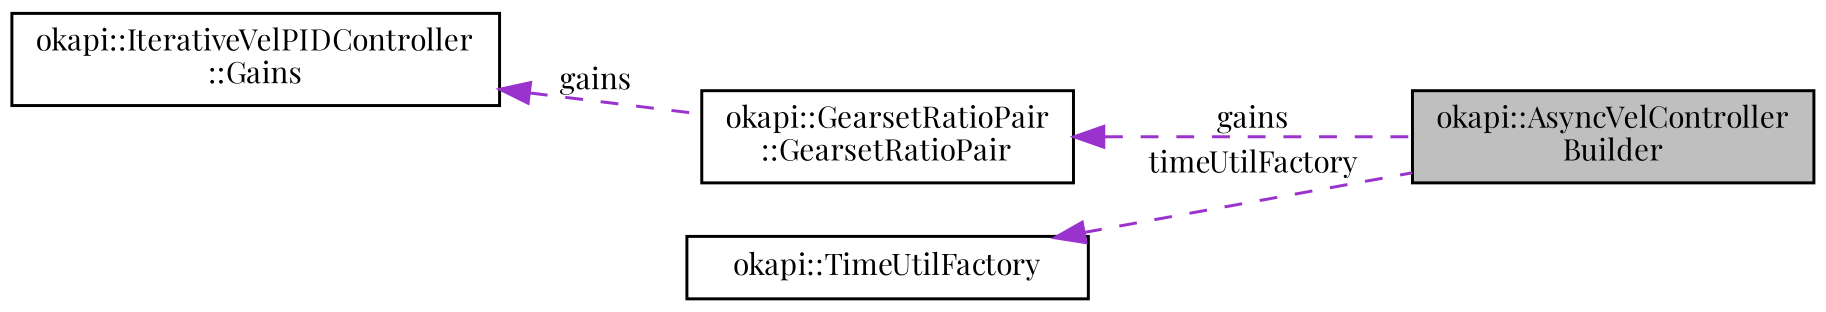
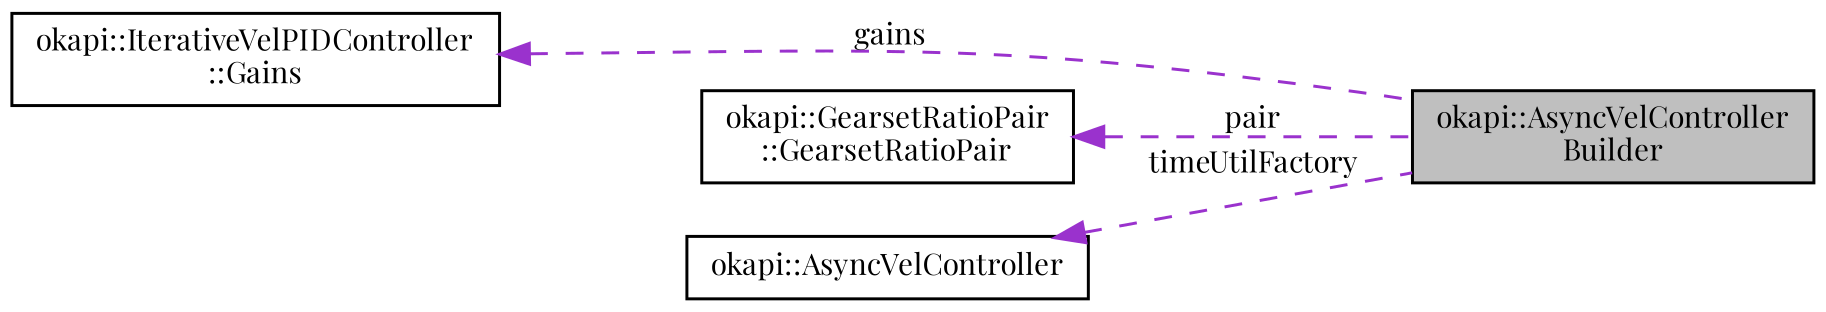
edge "okapi::GearsetRatioPair ::GearsetRatioPair" -> "okapi::IterativeVelPIDController ::Gains": now "okapi::AsyncVelController Builder" -> "okapi::IterativeVelPIDController ::Gains"
edge "okapi::AsyncVelController Builder" -> "okapi::GearsetRatioPair ::GearsetRatioPair": label " gains" -> " pair"
node "okapi::TimeUtilFactory": label "okapi::TimeUtilFactory" -> "okapi::AsyncVelController"
